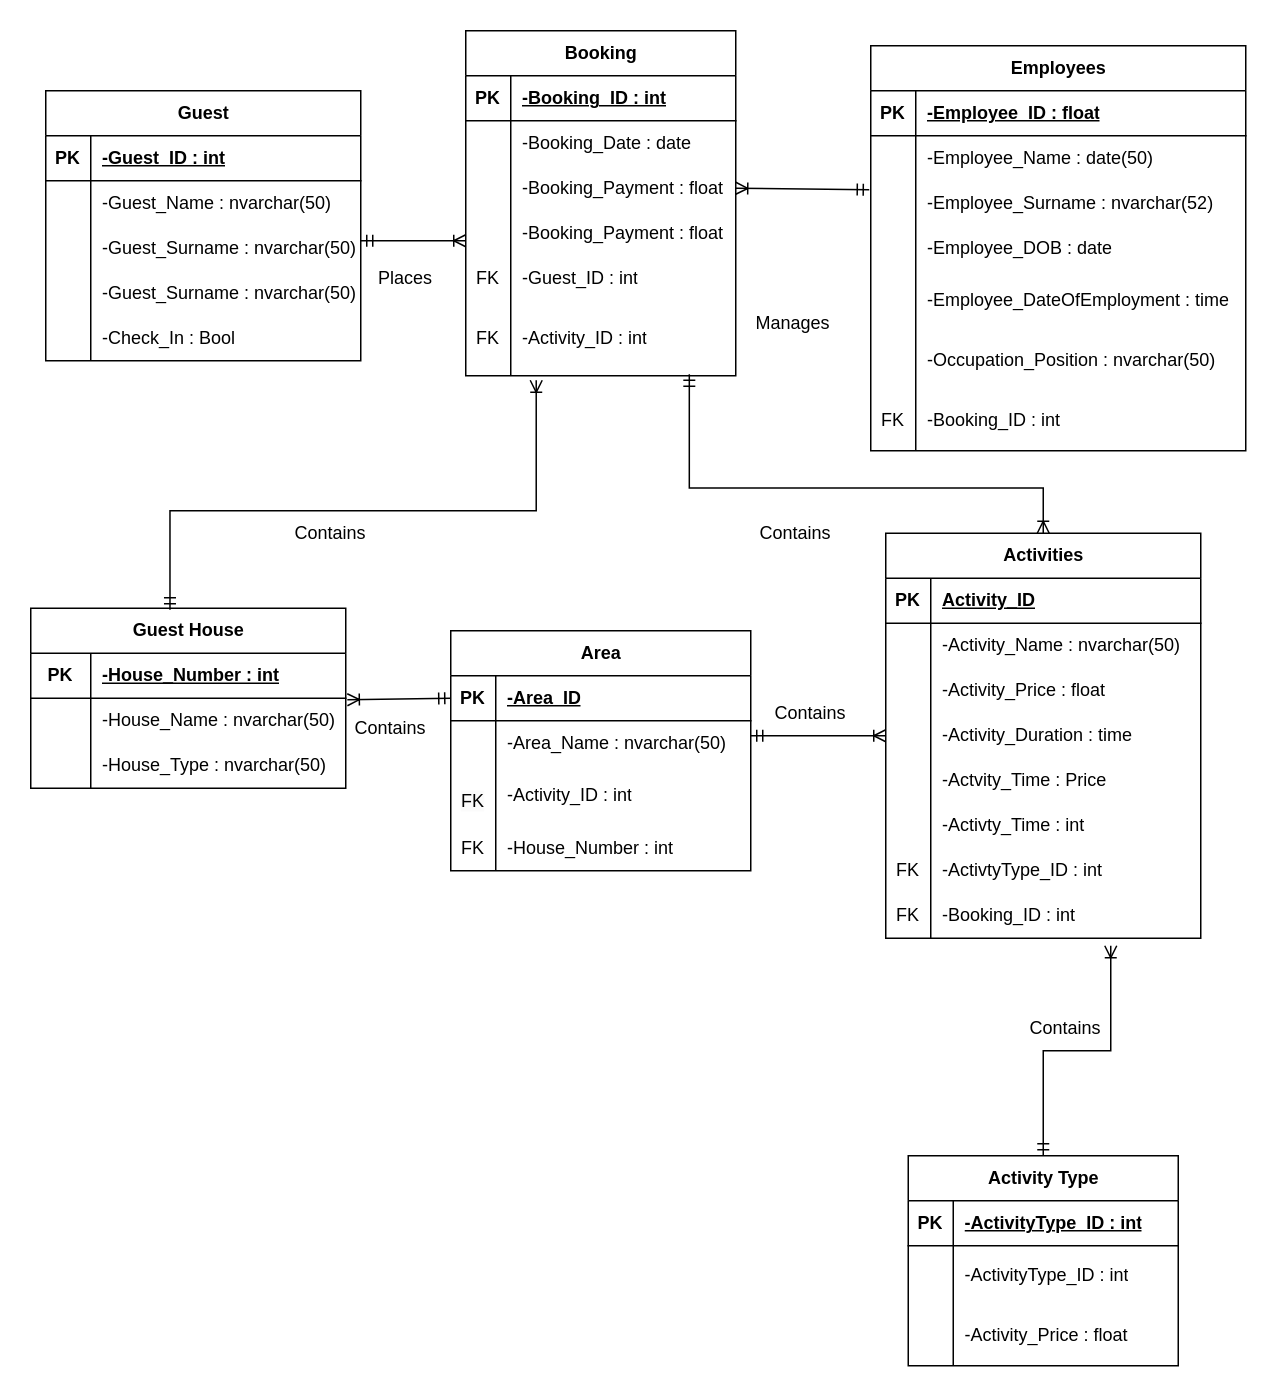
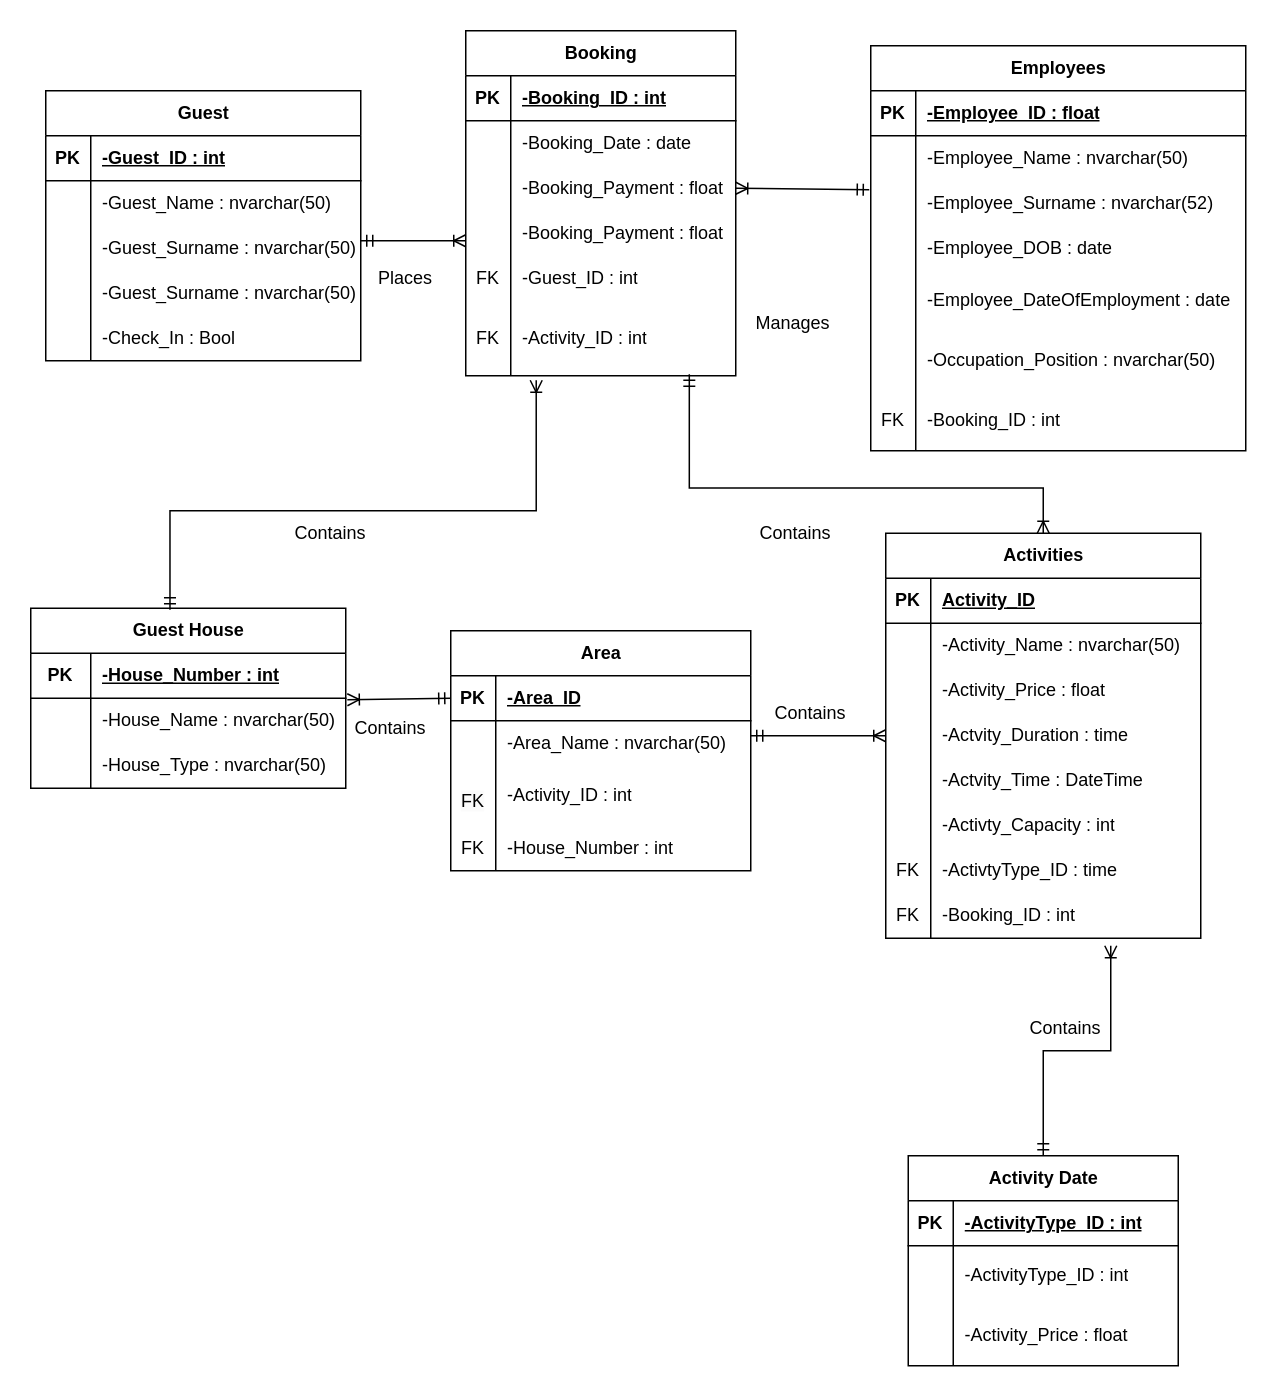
node "-Employee_Name : date(50)": label "-Employee_Name : date(50)" -> "-Employee_Name : nvarchar(50)"
node "-Employee_DateOfEmployment : time": label "-Employee_DateOfEmployment : time" -> "-Employee_DateOfEmployment : date"
node "-Activity_Duration : time": label "-Activity_Duration : time" -> "-Actvity_Duration : time"
node "-Actvity_Time : Price": label "-Actvity_Time : Price" -> "-Actvity_Time : DateTime"
node "-Activty_Time : int": label "-Activty_Time : int" -> "-Activty_Capacity : int"
node "-ActivtyType_ID : int": label "-ActivtyType_ID : int" -> "-ActivtyType_ID : time"
node "Activity Type": label "Activity Type" -> "Activity Date"
